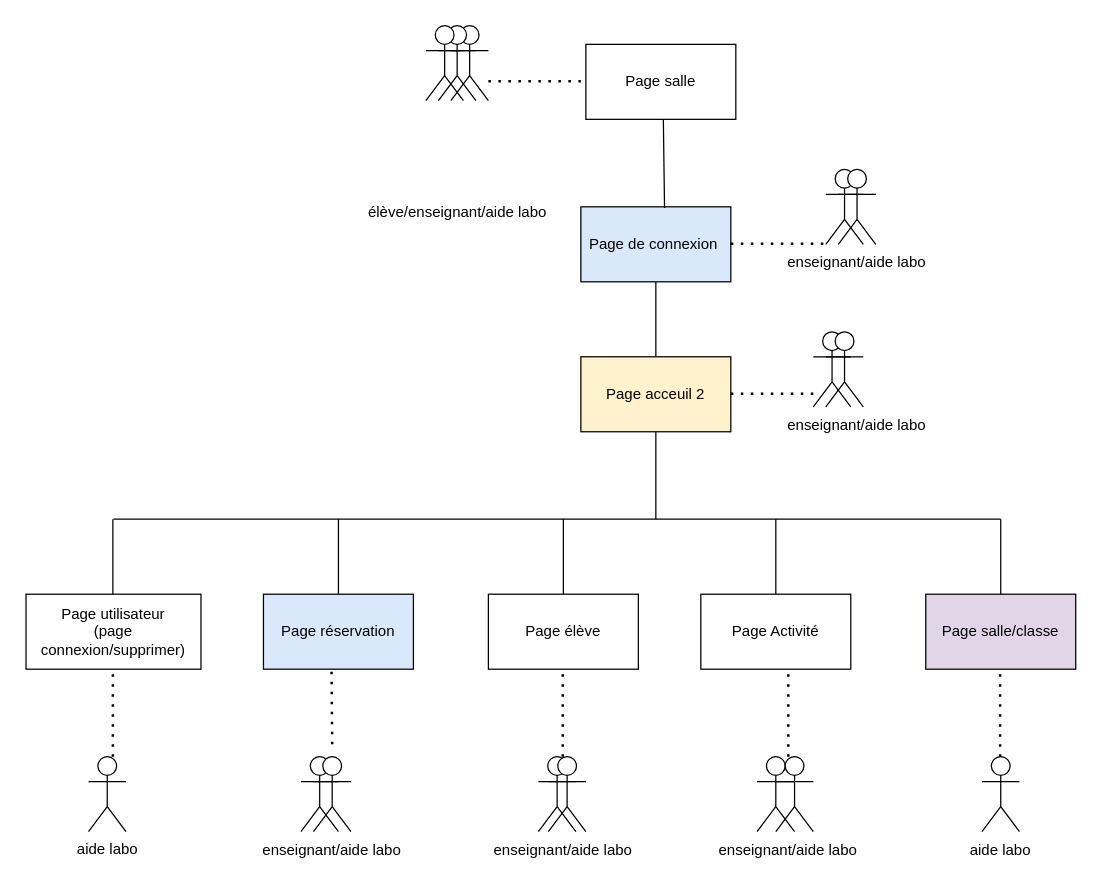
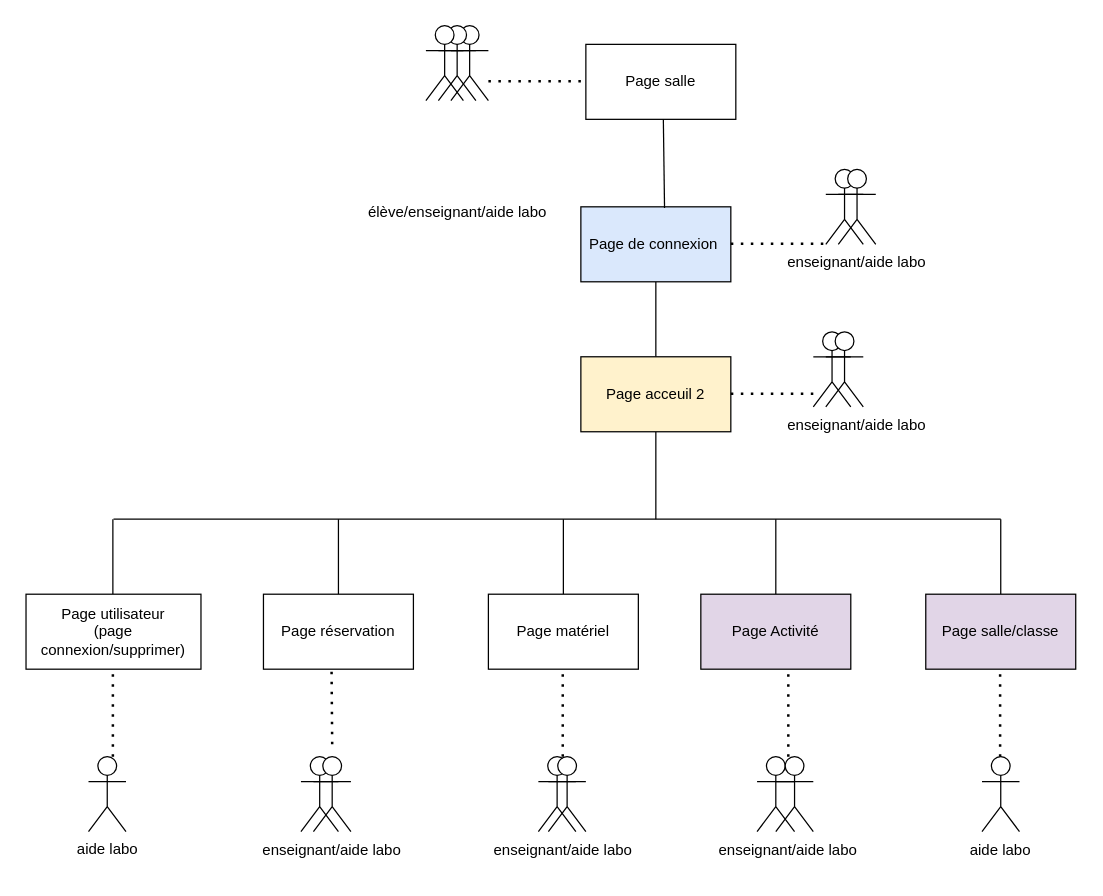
node "Page réservation": fillcolor #dae8fc -> #ffffff
node "Page élève": label "Page élève" -> "Page matériel"
node "Page Activité": fillcolor #ffffff -> #e1d5e7
